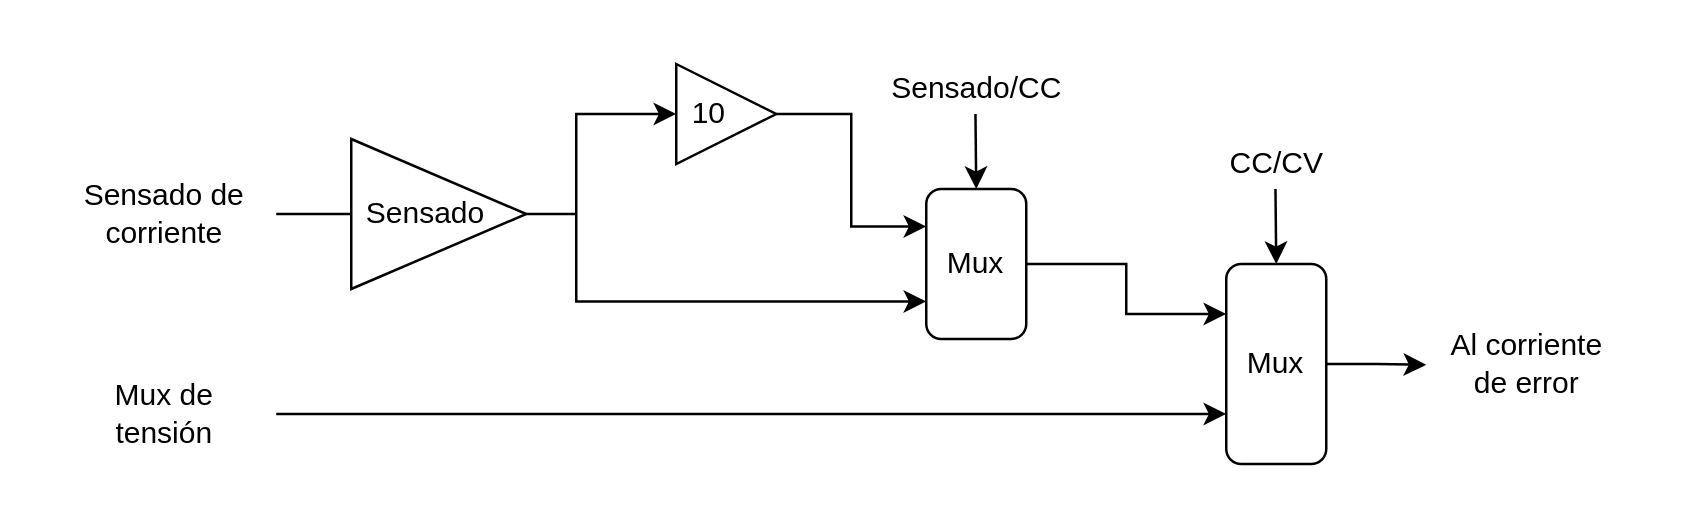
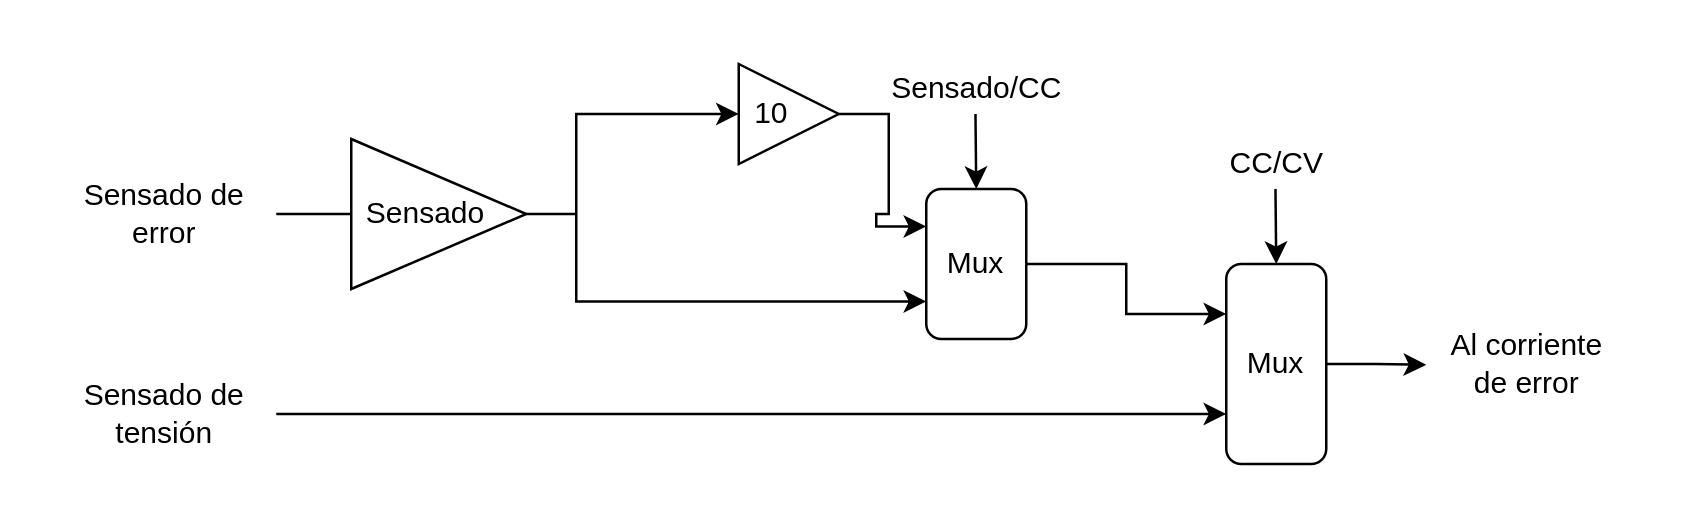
node "10": moved (726, 114) -> (789, 114)
node "Sensado de corriente": label "Sensado de corriente" -> "Sensado de error"
node "Mux de tensión": label "Mux de tensión" -> "Sensado de tensión"
